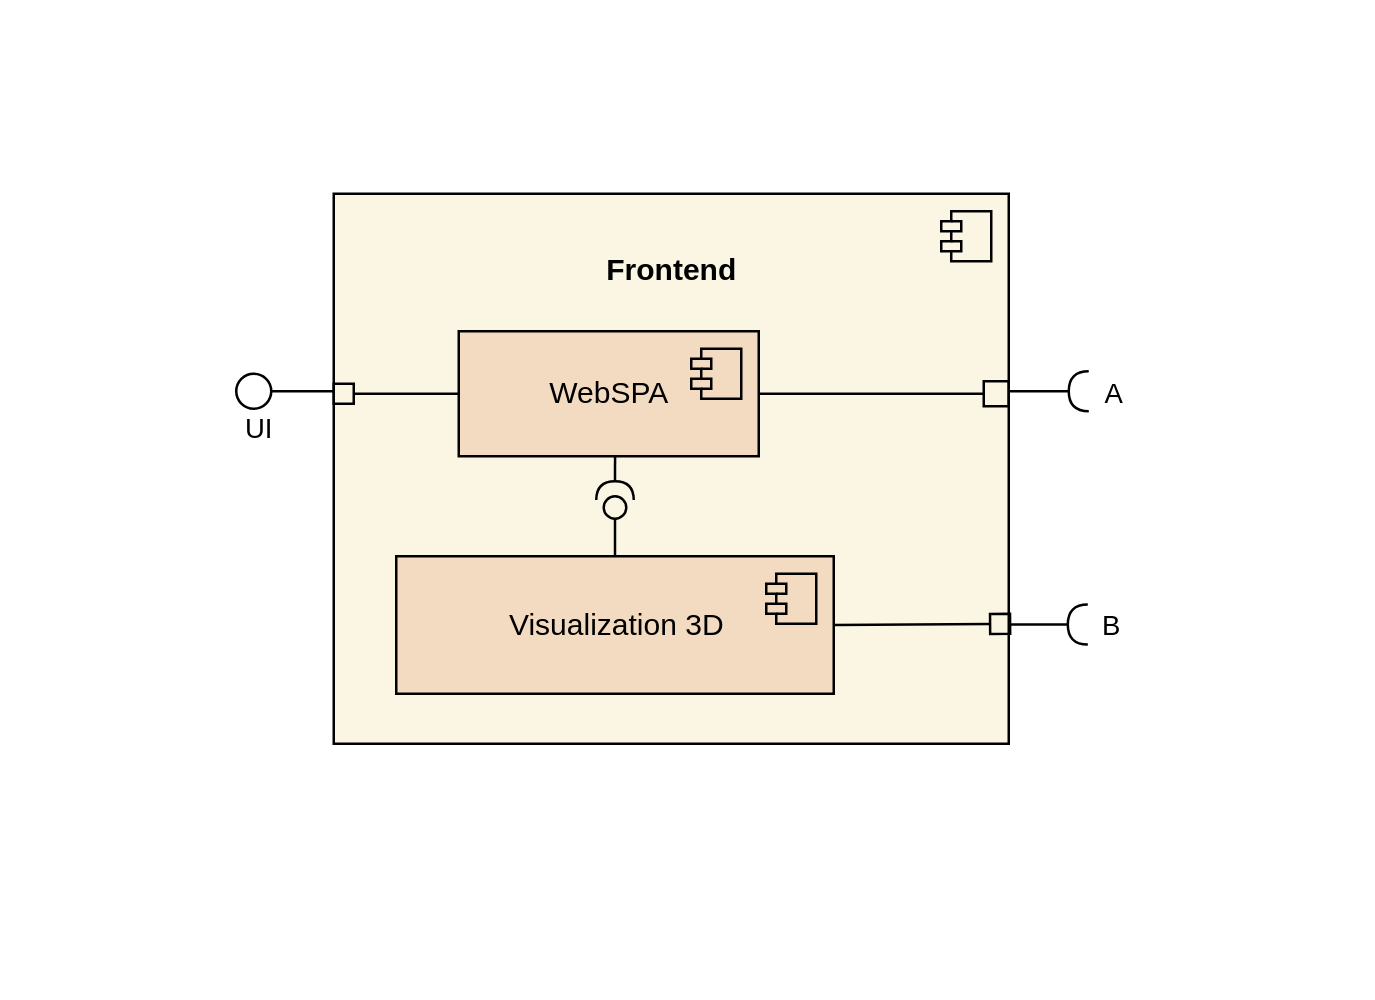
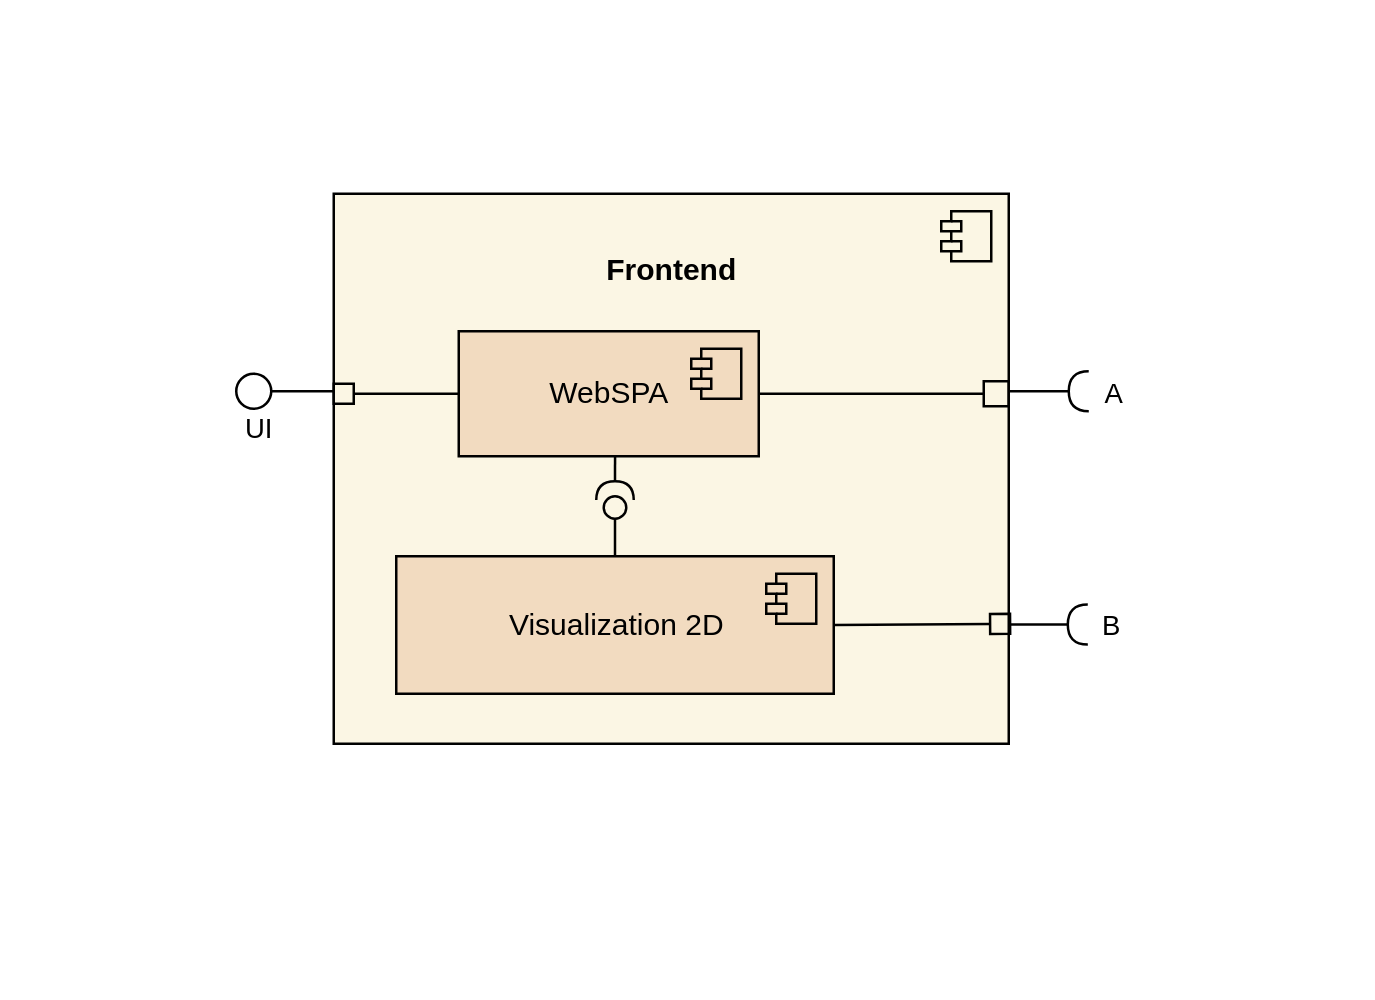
node "Visualization 3D": label "Visualization 3D" -> "Visualization 2D"
